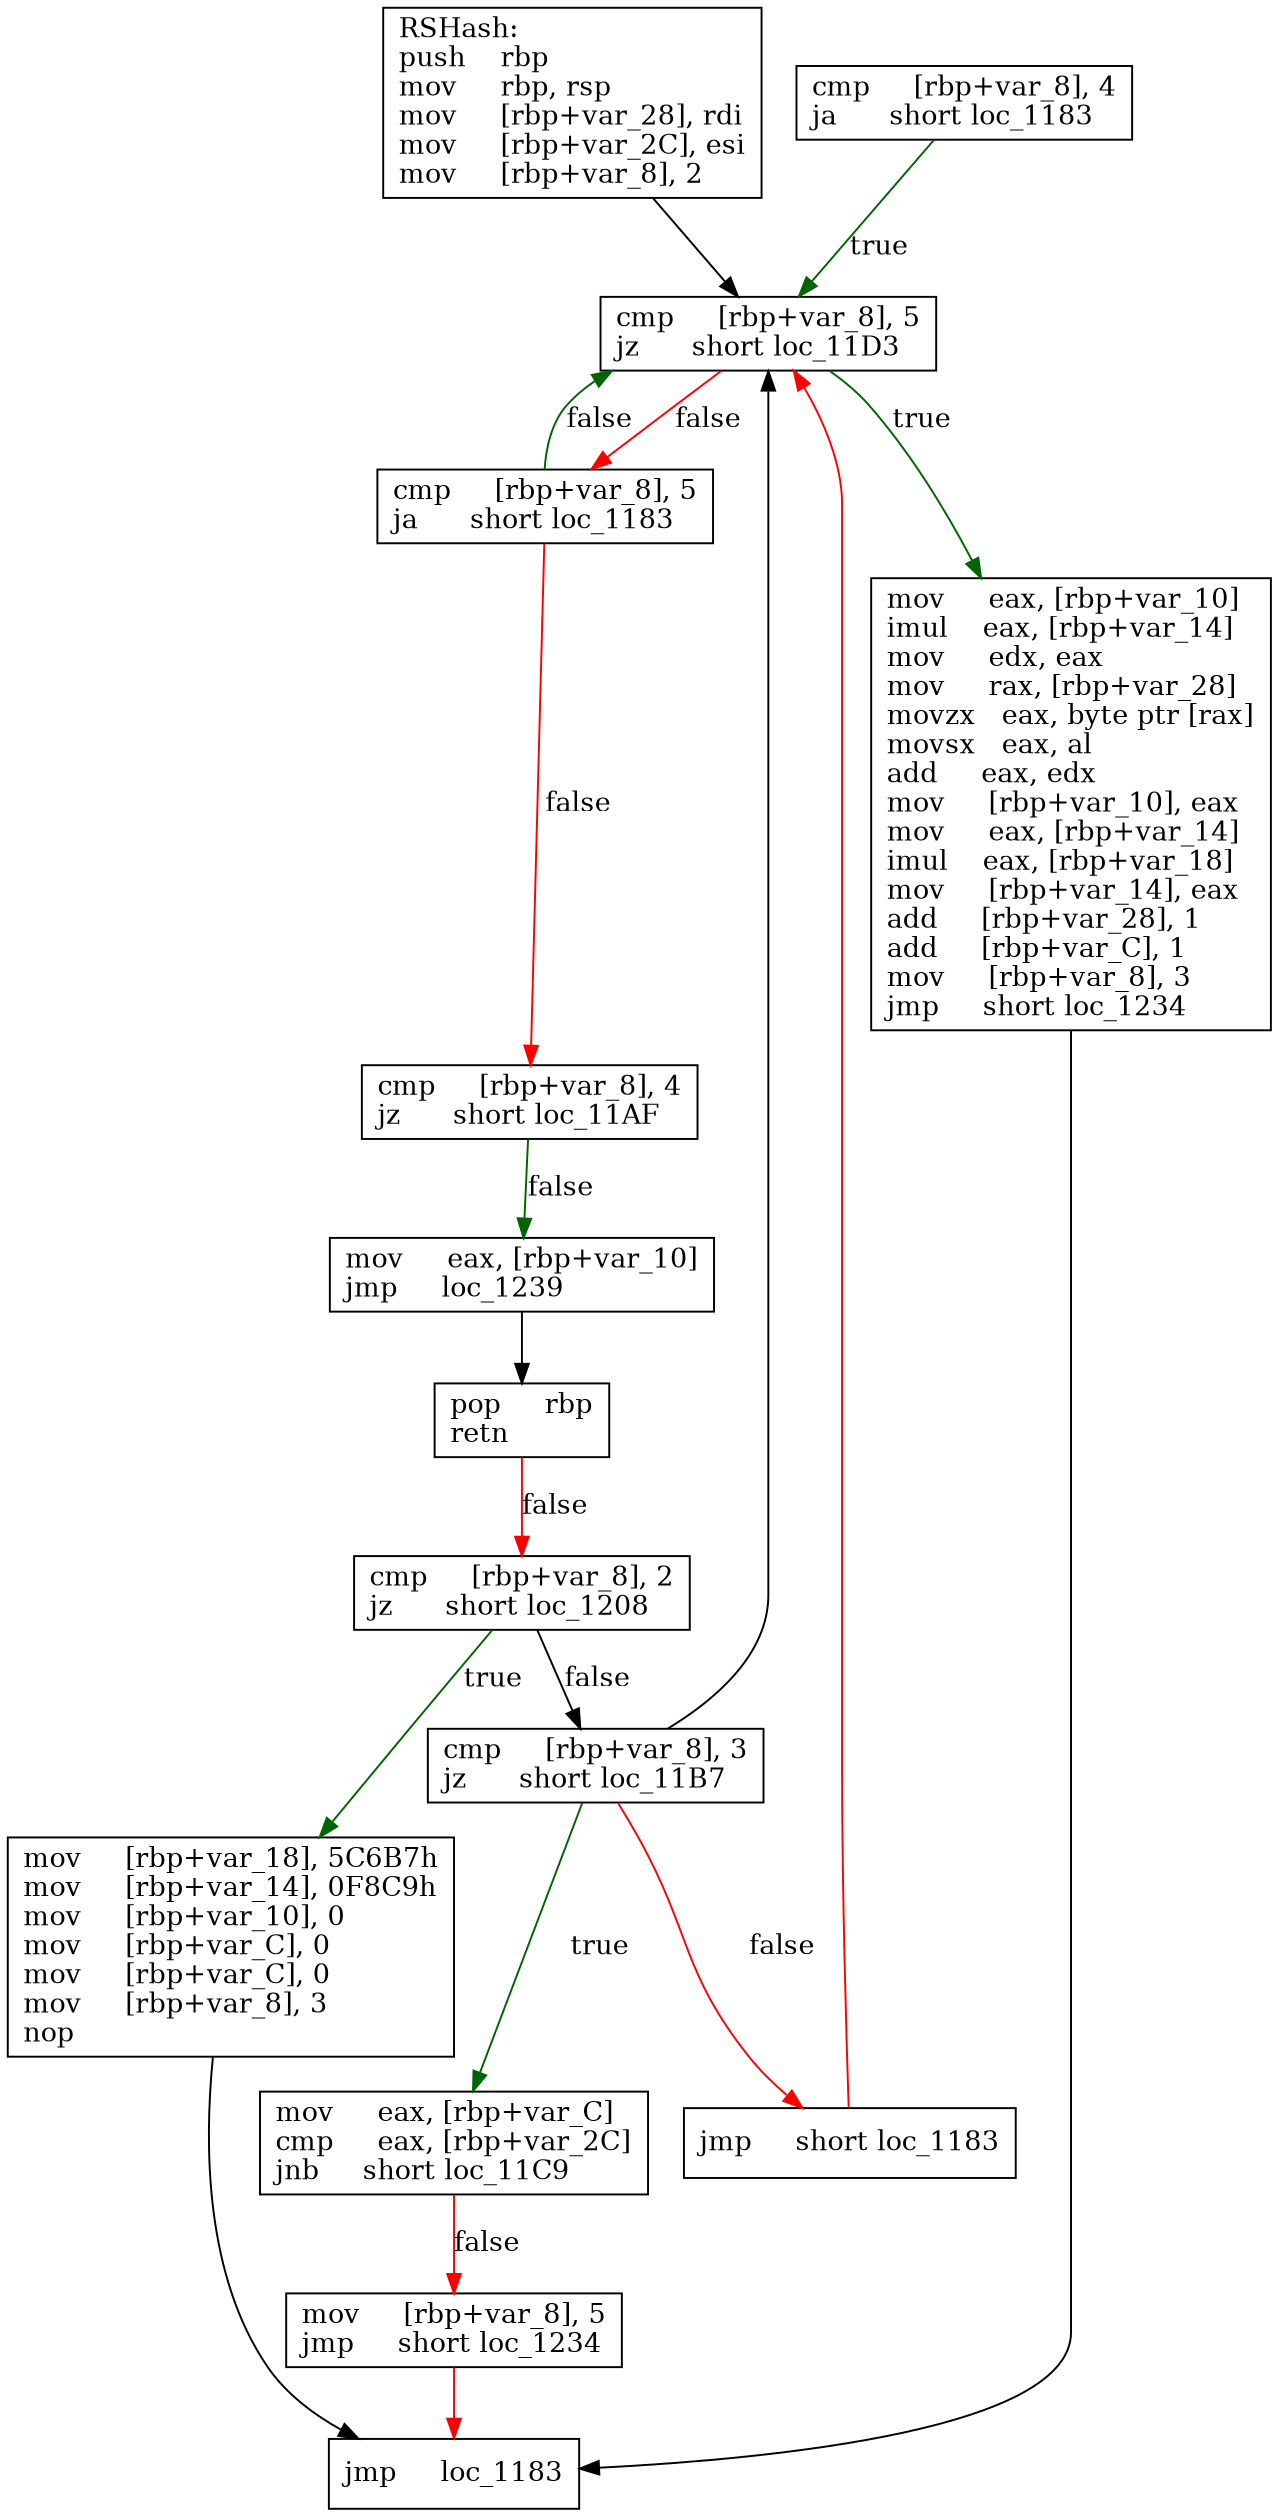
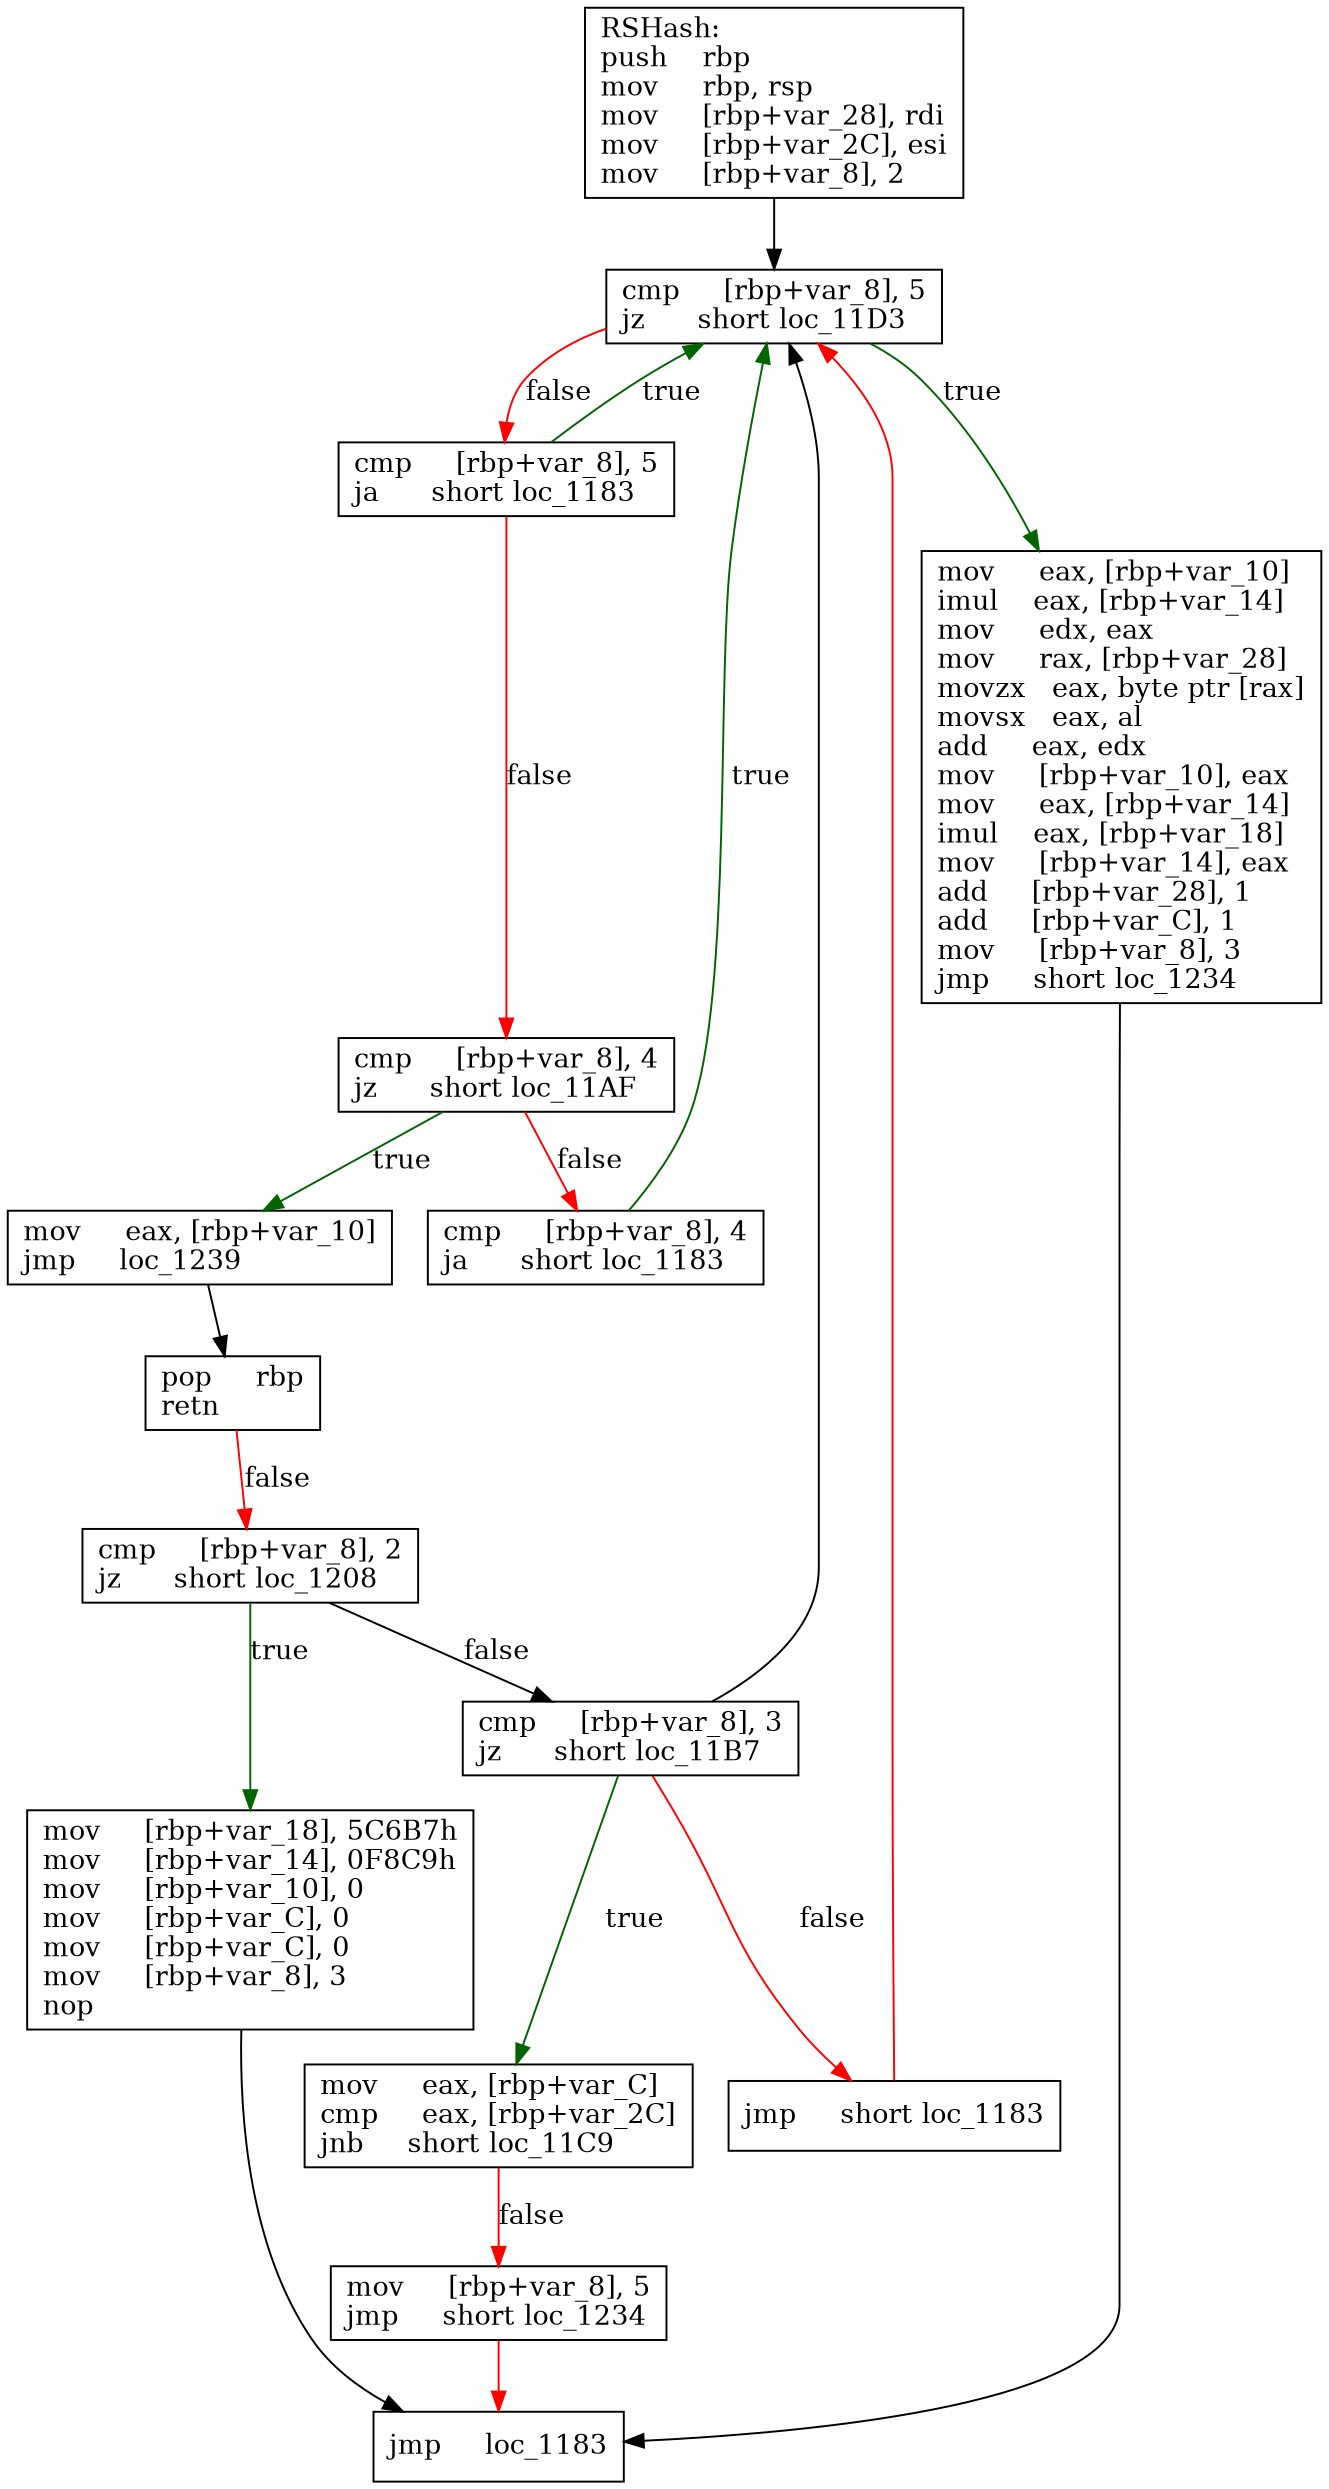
edge "cmp     [rbp+var_8], 5 ja      short loc_1183" -> "cmp     [rbp+var_8], 5 jz      short loc_11D3": label "false" -> "true"
edge "cmp     [rbp+var_8], 4 jz      short loc_11AF" -> "cmp     [rbp+var_8], 4 ja      short loc_1183": added, label "false"
edge "cmp     [rbp+var_8], 4 jz      short loc_11AF" -> "mov     eax, [rbp+var_10] jmp     loc_1239": label "false" -> "true"
